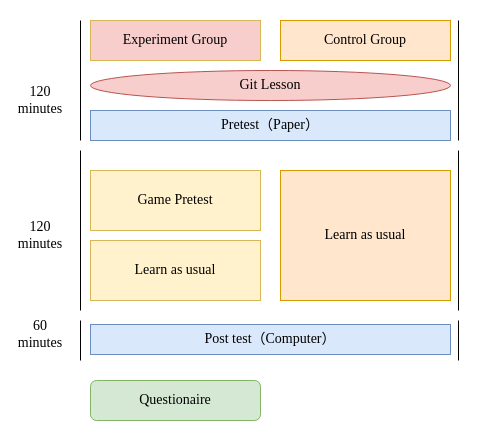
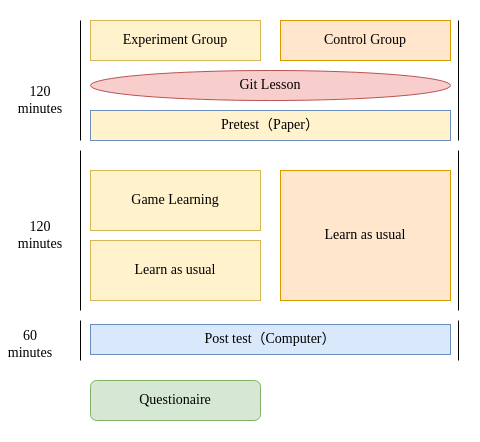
node "Experiment Group": fillcolor #f8cecc -> #fff2cc
node "Pretest（Paper）": fillcolor #dae8fc -> #fff2cc
node "Game Pretest": label "Game Pretest" -> "Game Learning"
node "60 minutes": moved (41, 335) -> (31, 345)
